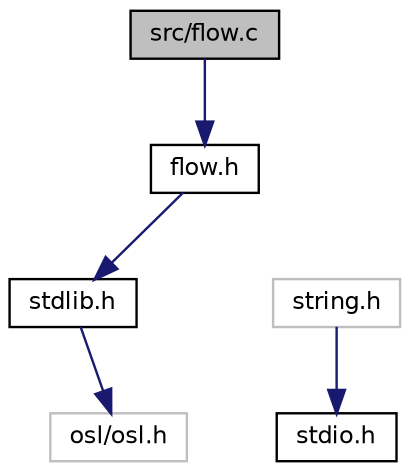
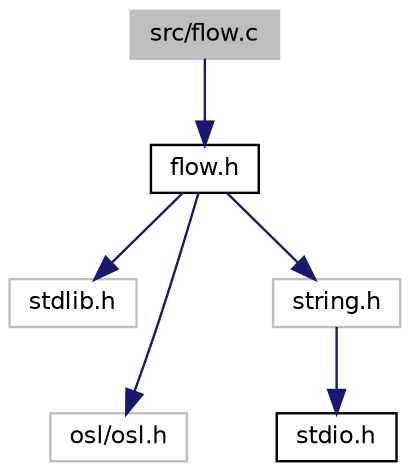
node "src/flow.c": color black -> grey75
edge "flow.h" -> "string.h": added
node "stdlib.h": color black -> grey75
edge "stdlib.h" -> "osl/osl.h": now "flow.h" -> "osl/osl.h"
